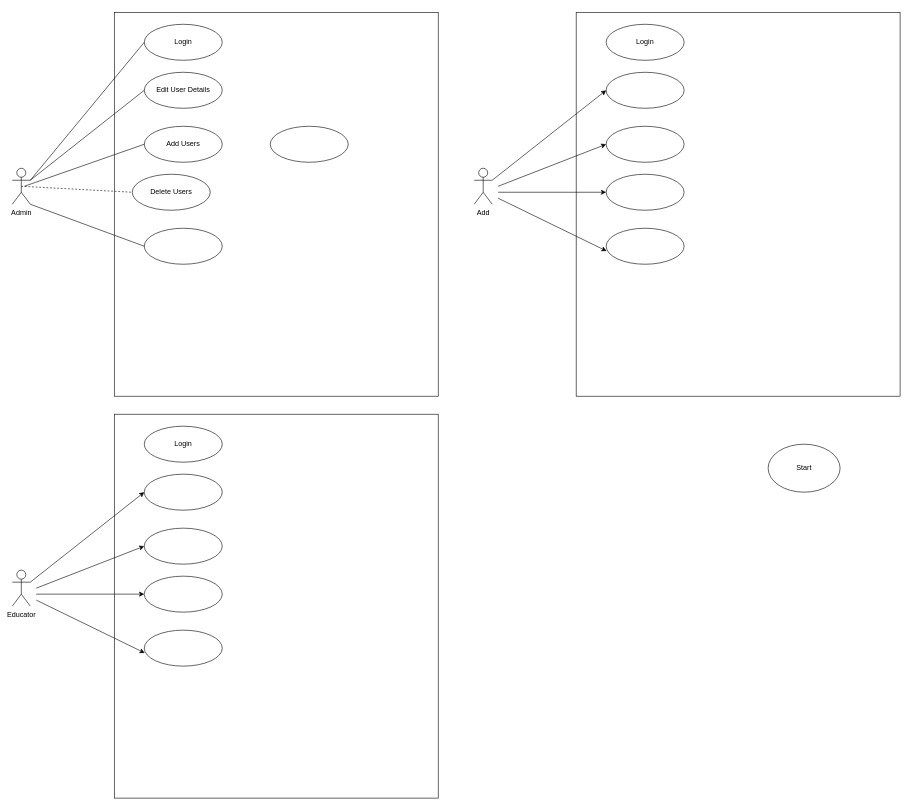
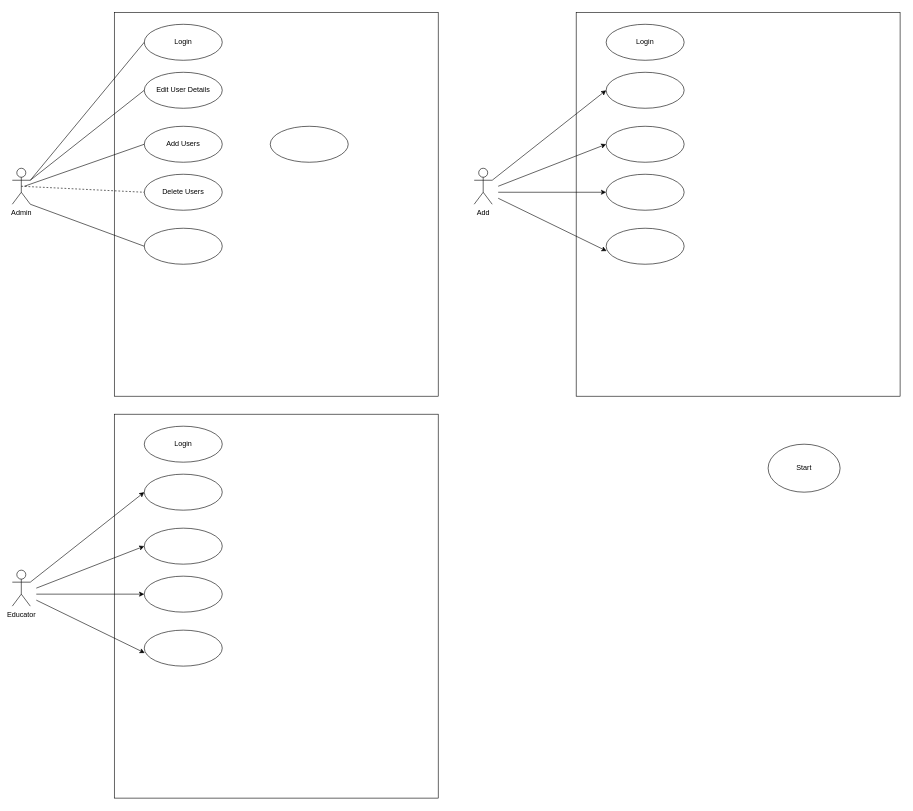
node "Delete Users": moved (171, 192) -> (183, 192)
